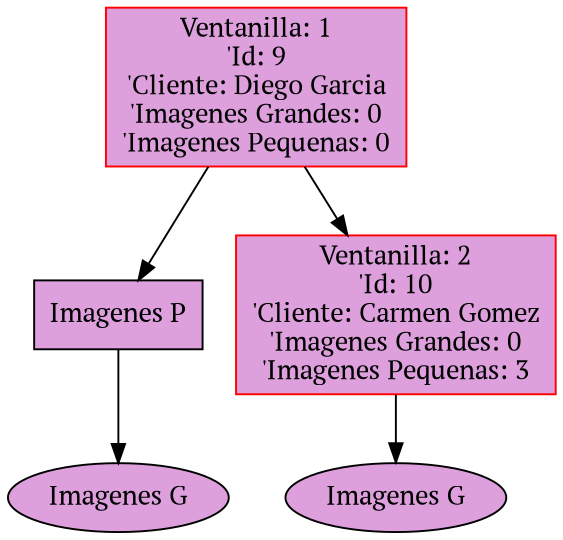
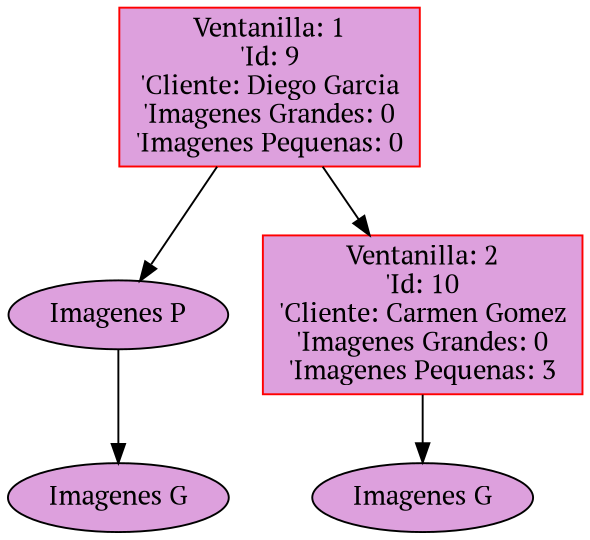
node "Imagenes P": shape box -> ellipse
